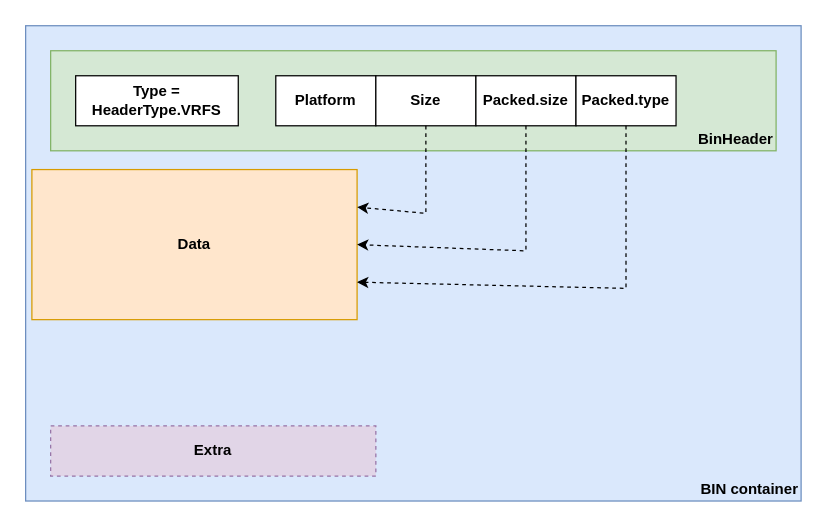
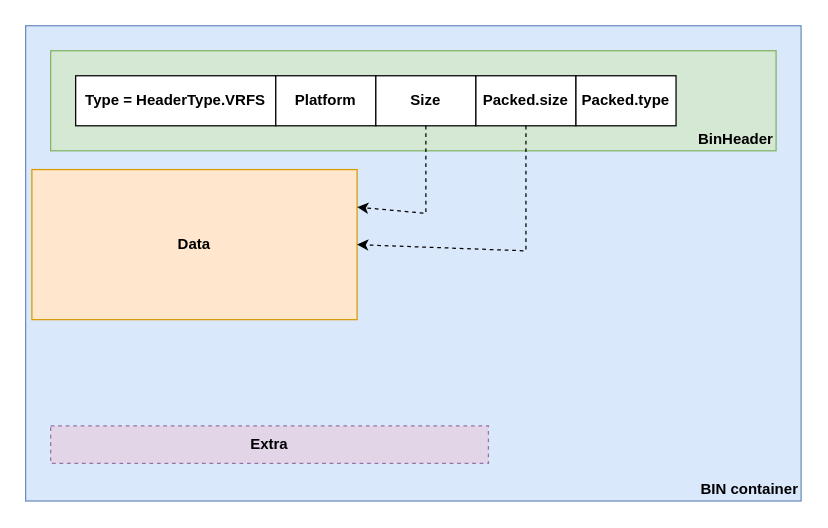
node "Type = HeaderType.VRFS": size 163x50 -> 200x50
edge "Packed.type" -> "Data": removed
node "Extra": size 325x50 -> 438x38
